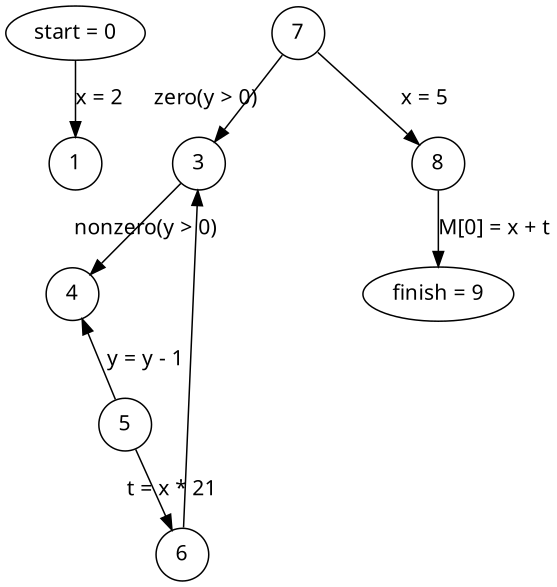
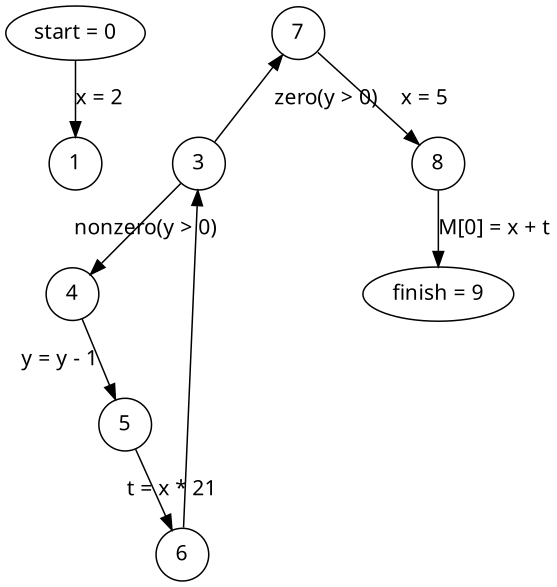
edge "7" -> "3": reversed
edge "5" -> "4": reversed
